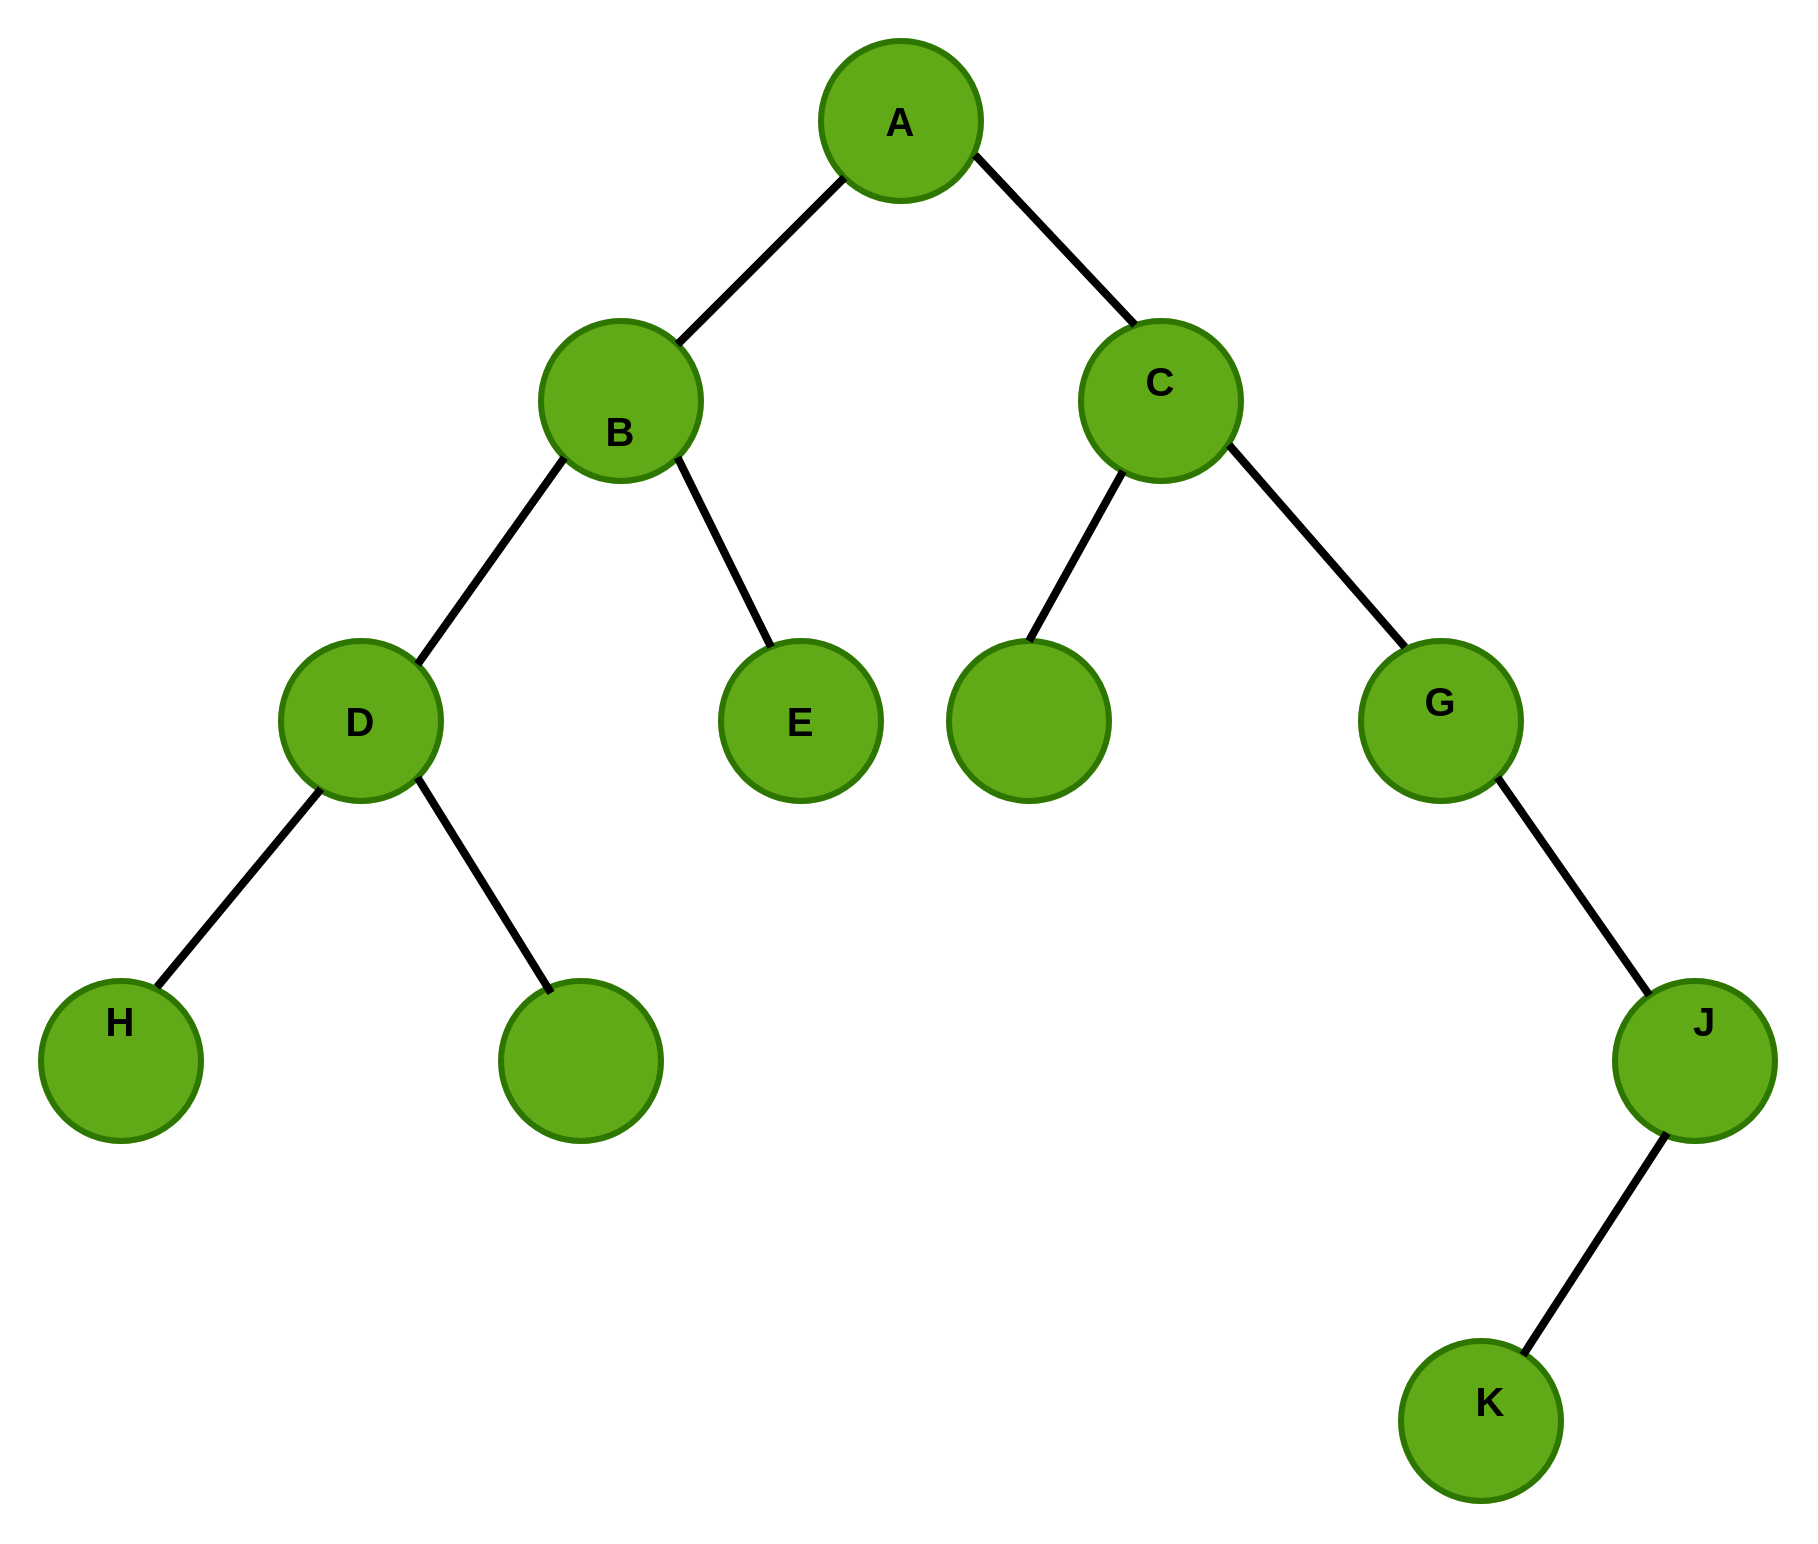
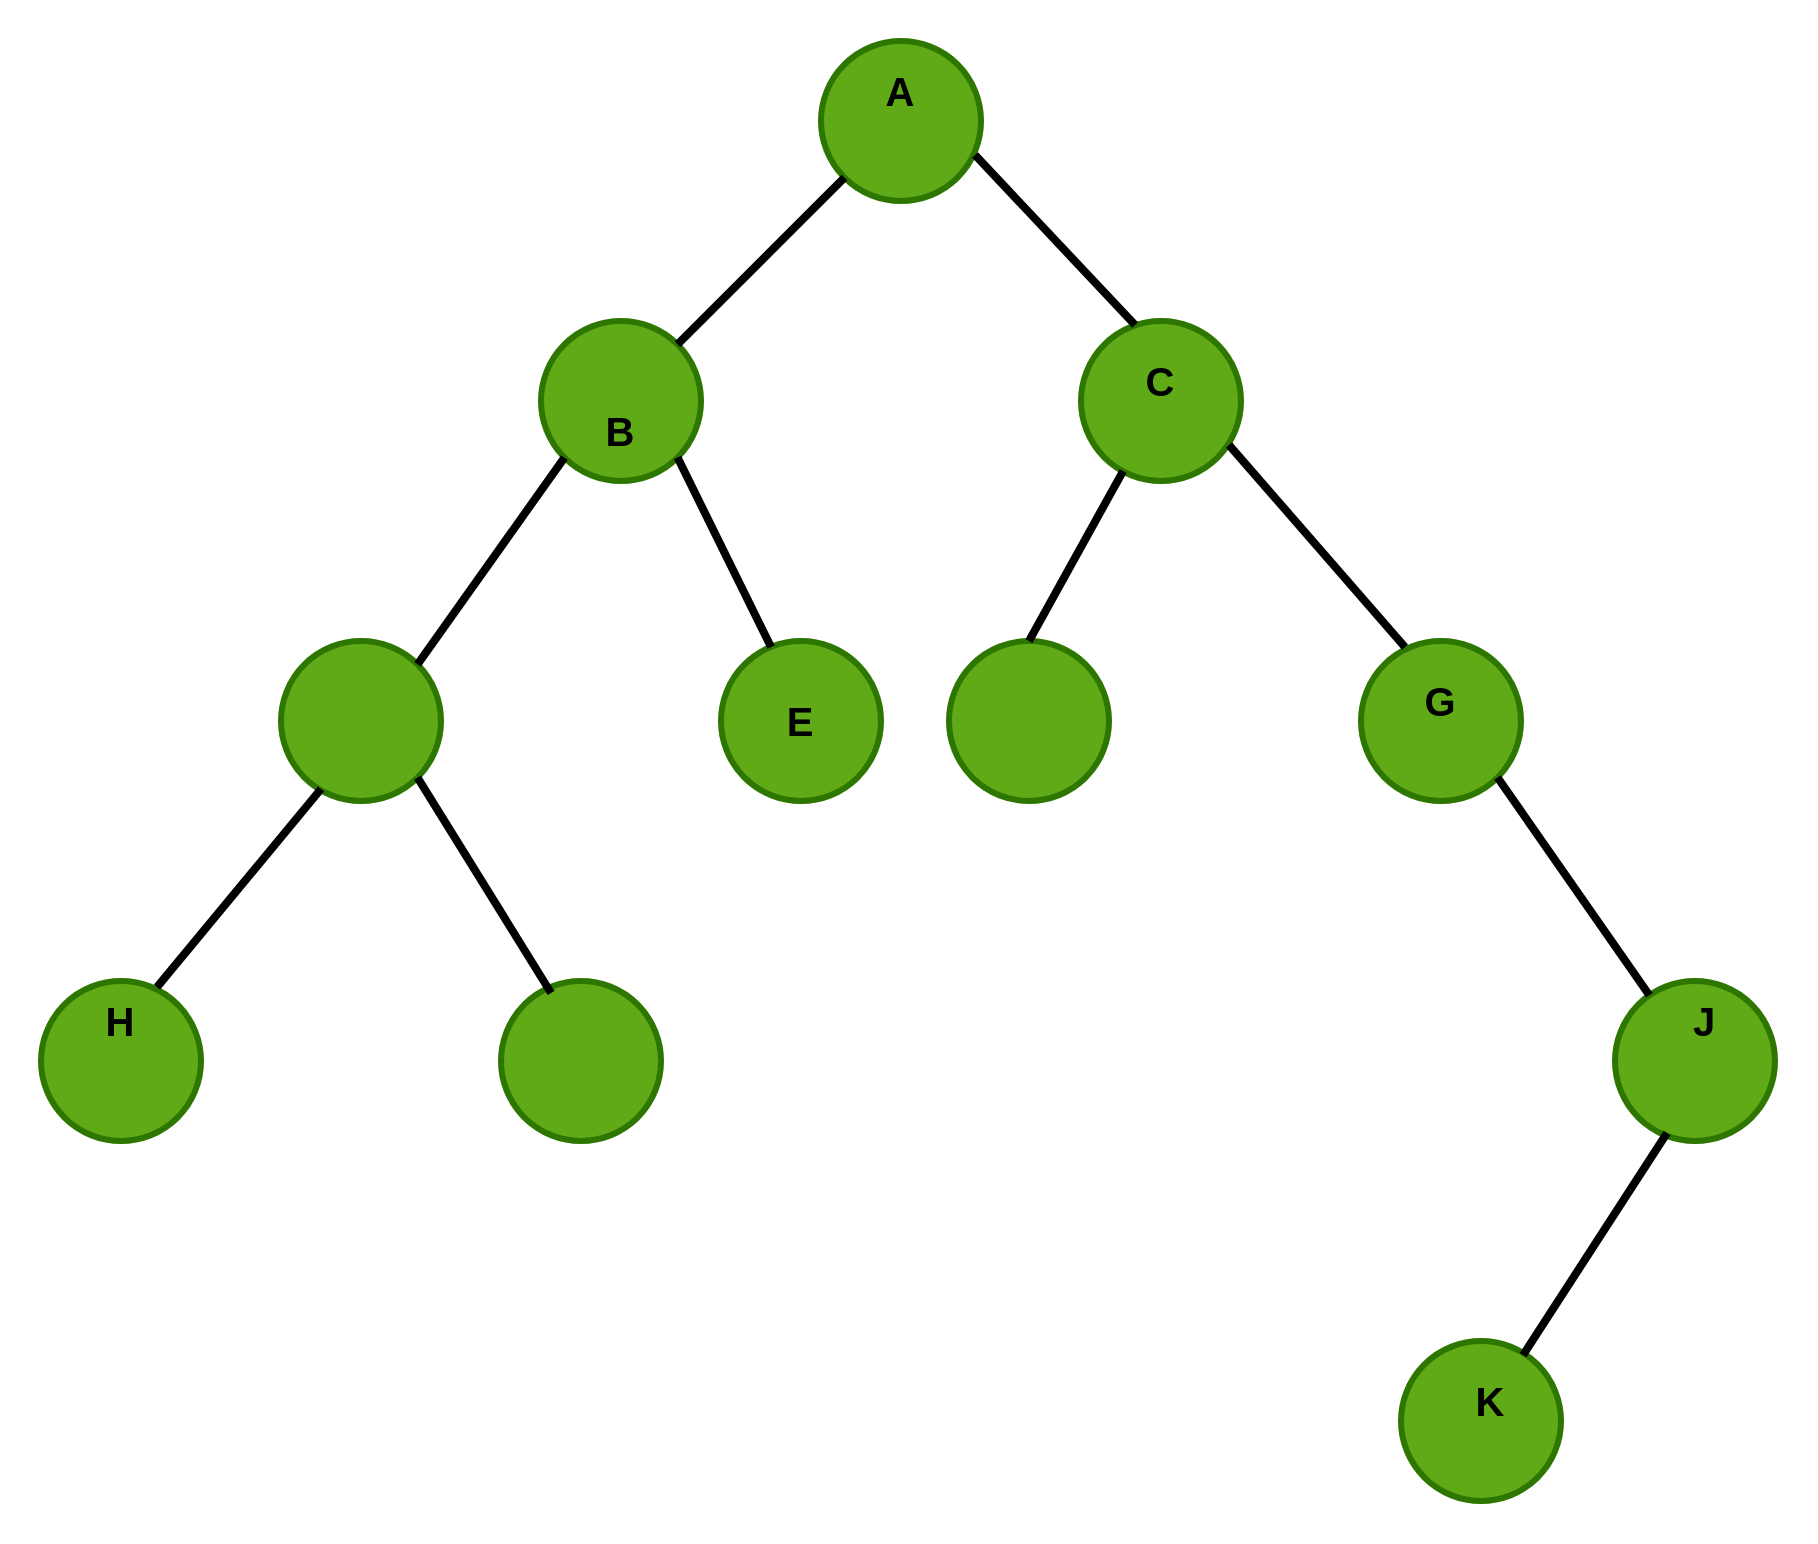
node "A": moved (901, 121) -> (901, 91)
node "D": removed
